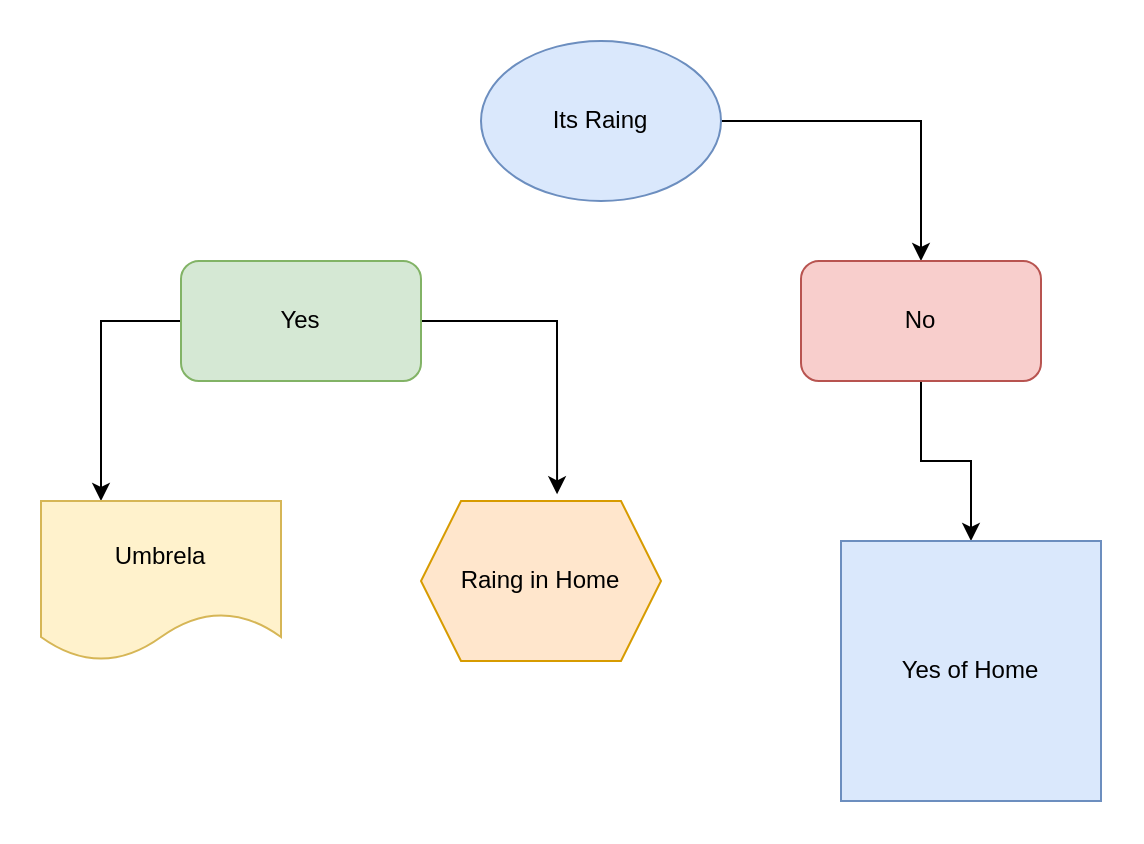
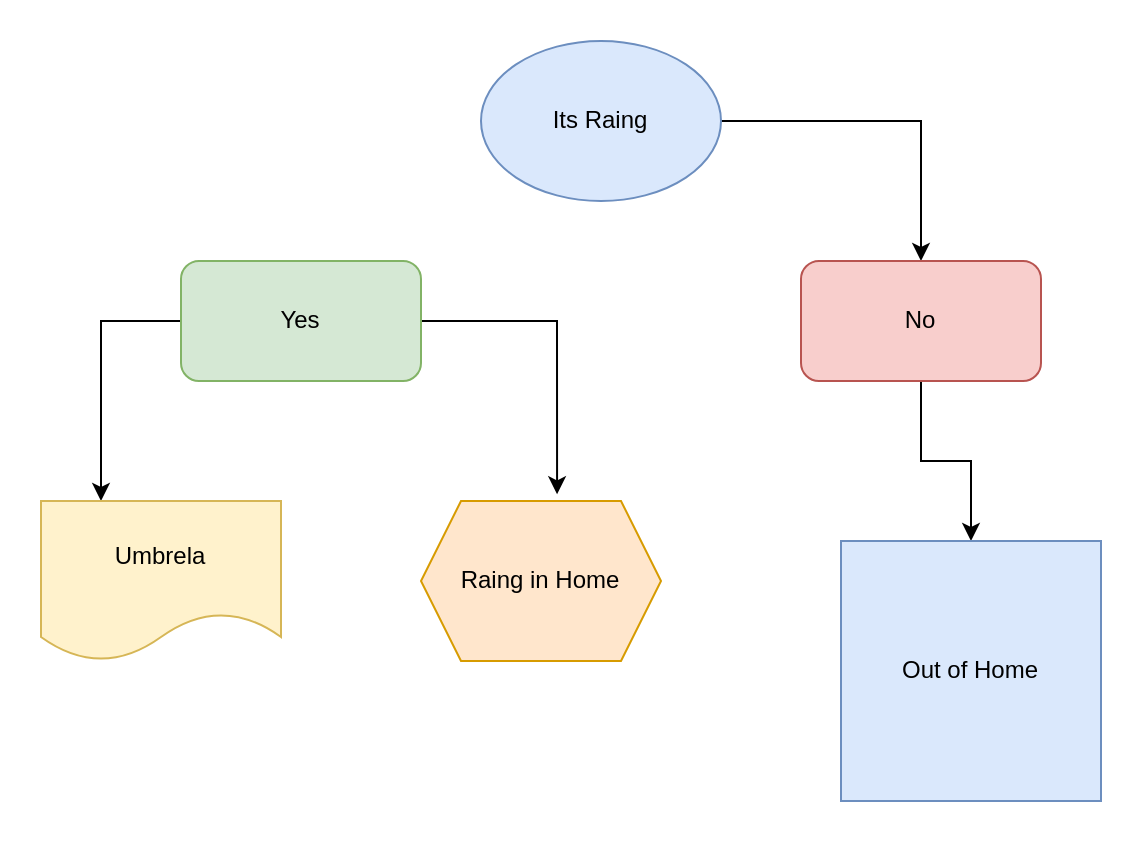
node "Yes of Home": label "Yes of Home" -> "Out of Home"
